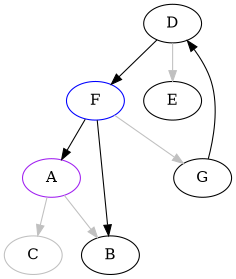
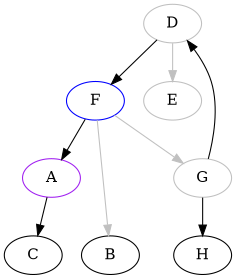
node "D": color black -> gray
node "E": color black -> gray
edge "F" -> "B": color black -> gray
node "G": color black -> gray
edge "A" -> "C": color gray -> black
edge "A" -> "B": removed
node "C": color gray -> black
node "H": added
